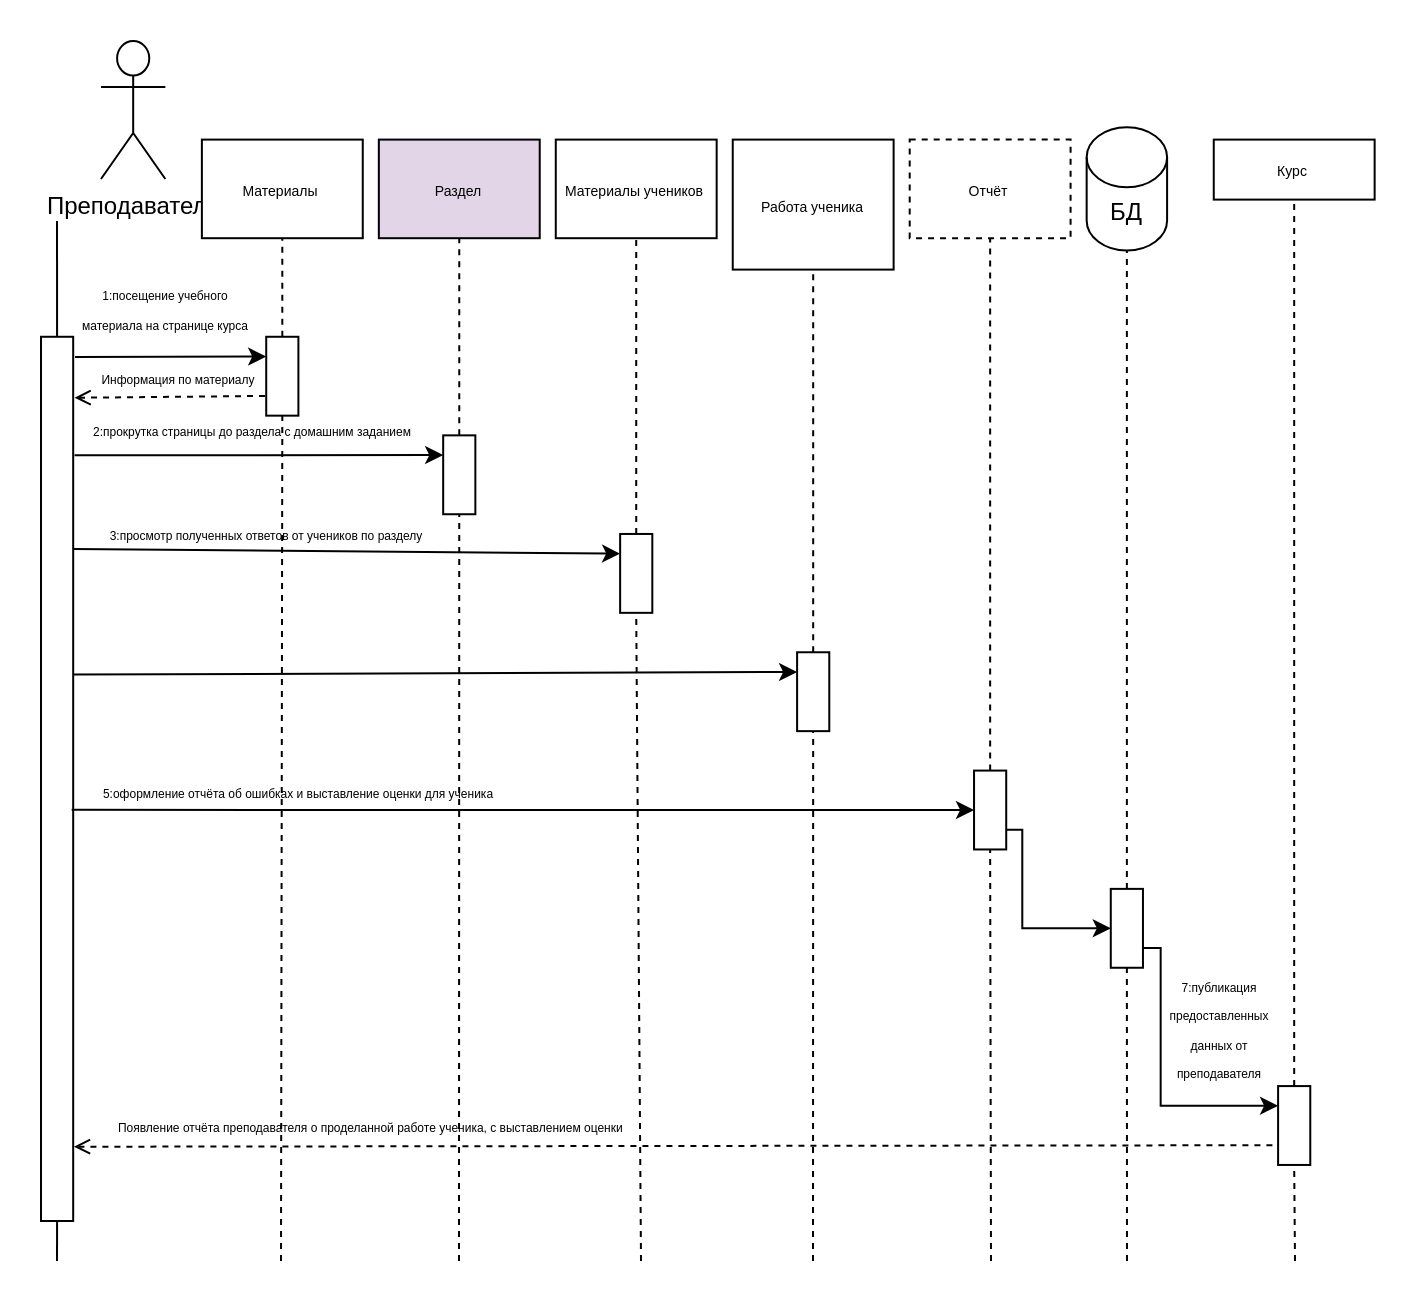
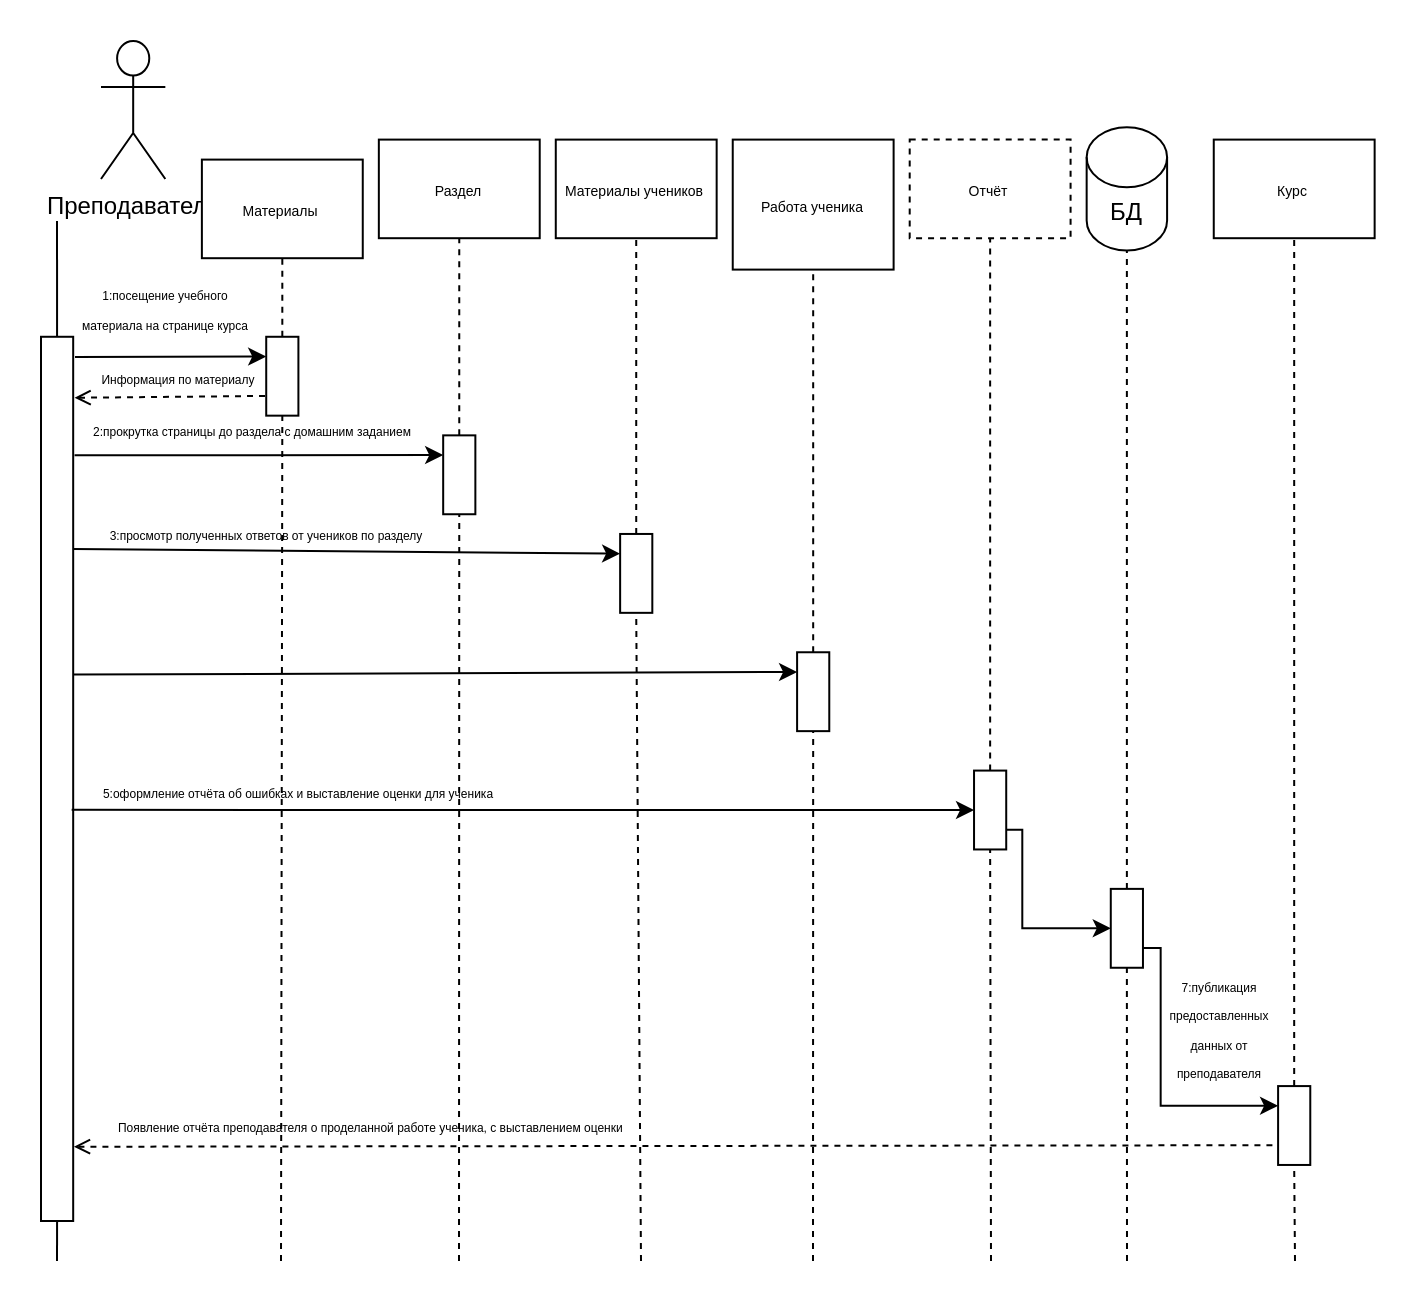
node "Курс": size 161x60 -> 161x99
node "Материалы": moved (282, 189) -> (282, 209)
node "Раздел": fillcolor #e1d5e7 -> #ffffff
